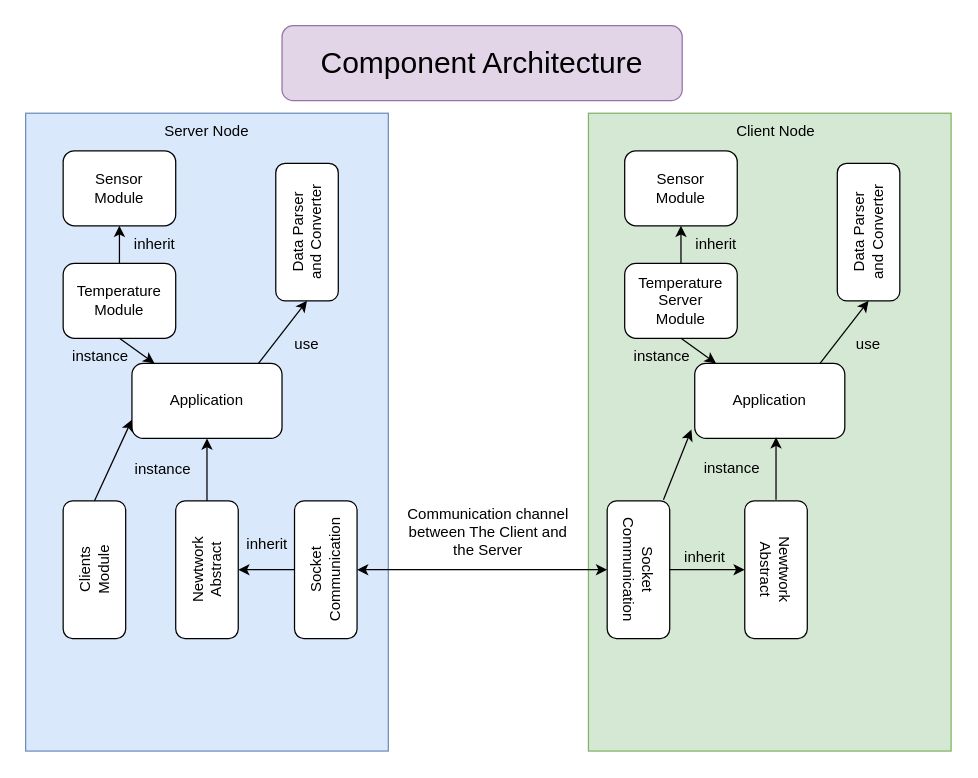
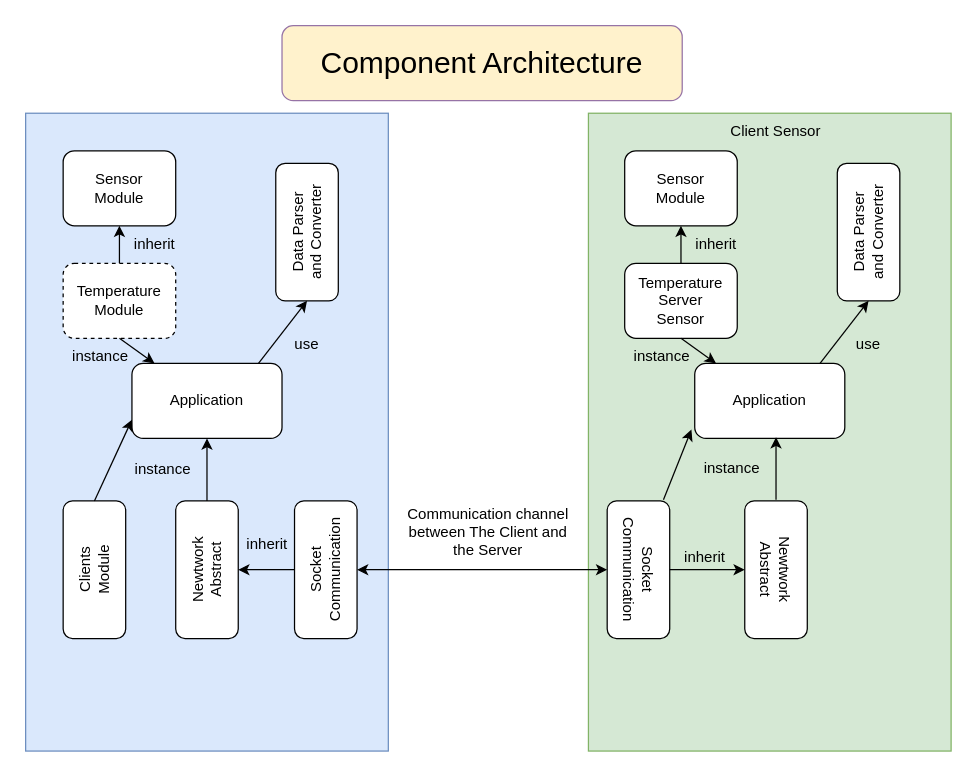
node "Component Architecture": fillcolor #e1d5e7 -> #fff2cc
node "Server Node": removed
node "Client Node": label "Client Node" -> "Client Sensor"
node "Temperature Module": style solid -> dashed
node "Temperature Server Module": label "Temperature Server Module" -> "Temperature Server Sensor"
